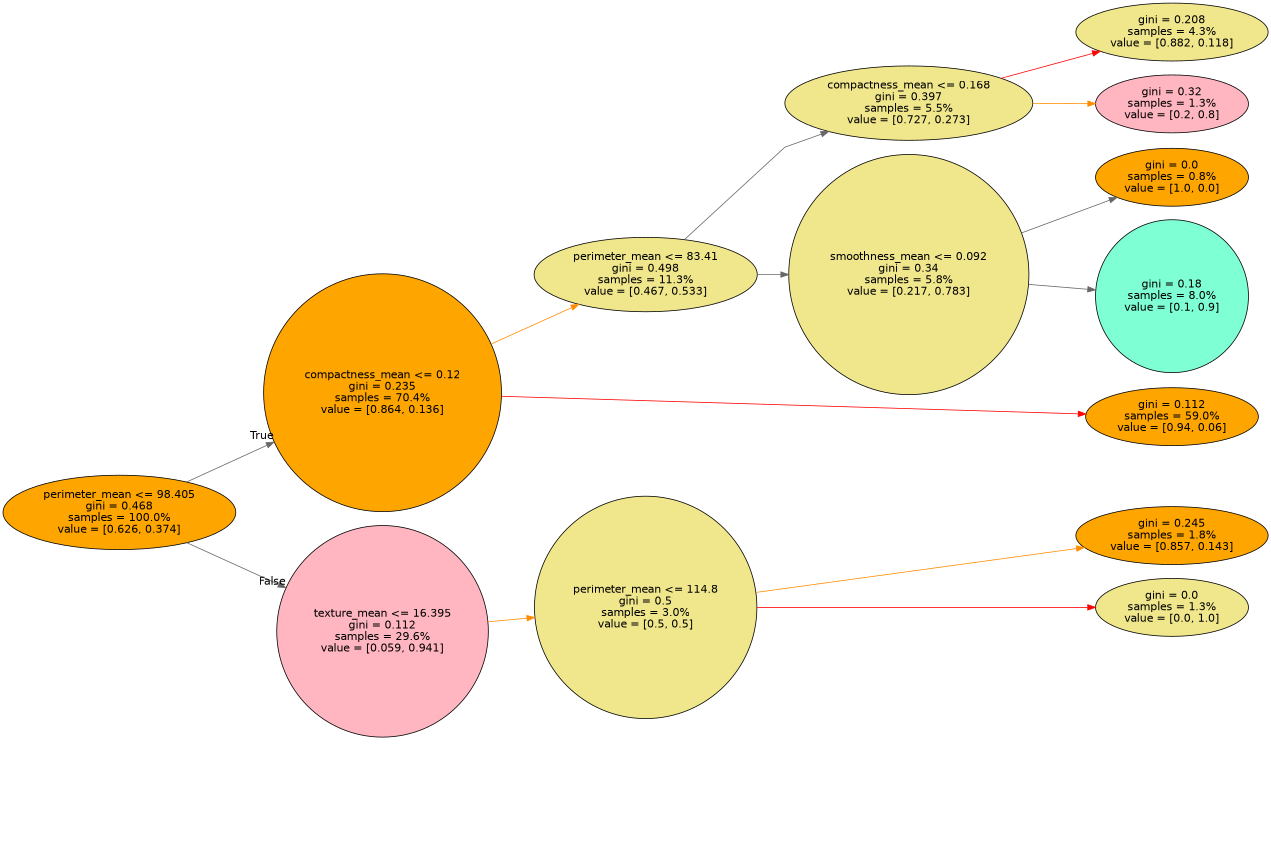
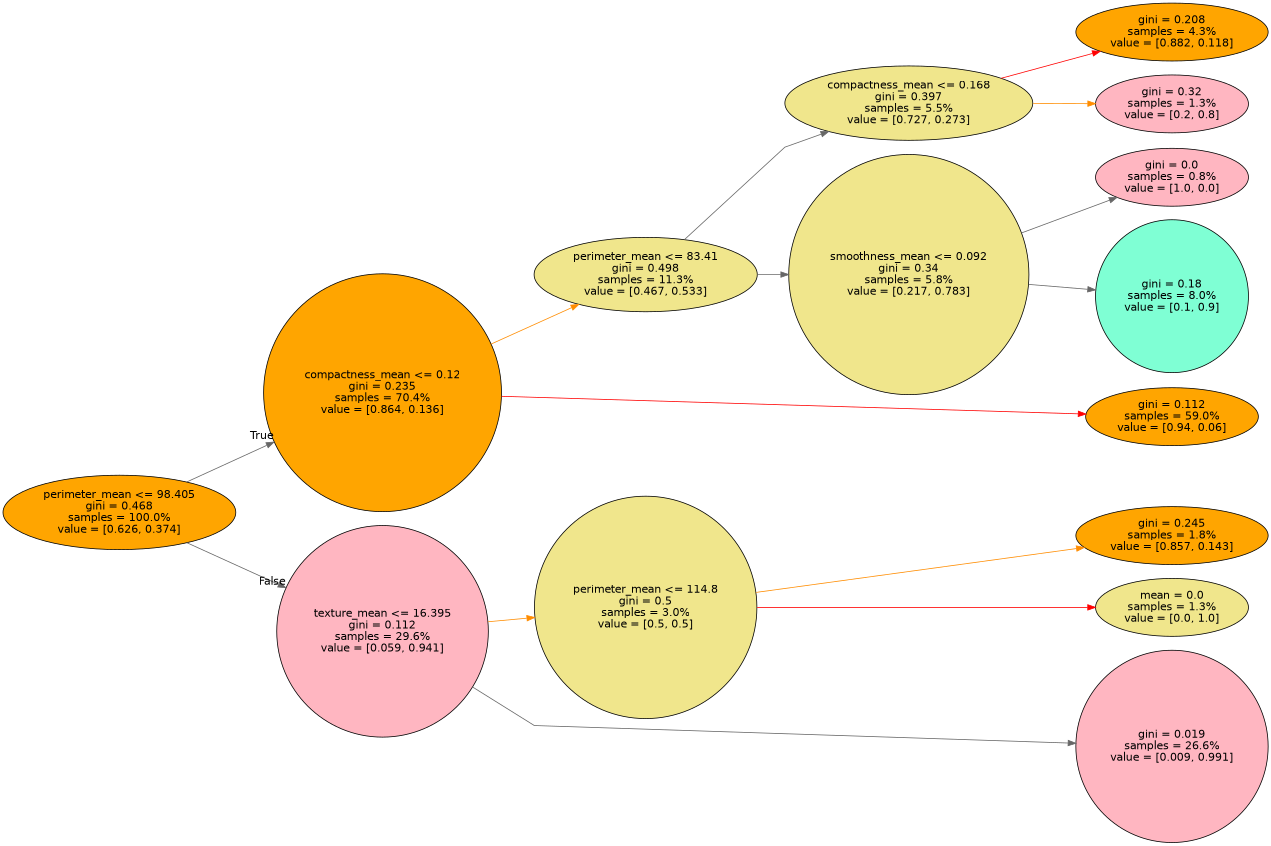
node "gini = 0.208 samples = 4.3% value = [0.882, 0.118]": fillcolor khaki -> orange
node "gini = 0.0 samples = 0.8% value = [1.0, 0.0]": fillcolor orange -> lightpink
node "gini = 0.0 samples = 1.3% value = [0.0, 1.0]": label "gini = 0.0 samples = 1.3% value = [0.0, 1.0]" -> "mean = 0.0 samples = 1.3% value = [0.0, 1.0]"
node "gini = 0.019 samples = 26.6% value = [0.009, 0.991]": added
